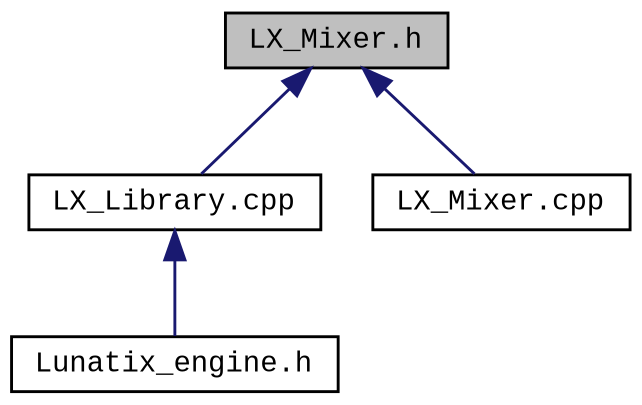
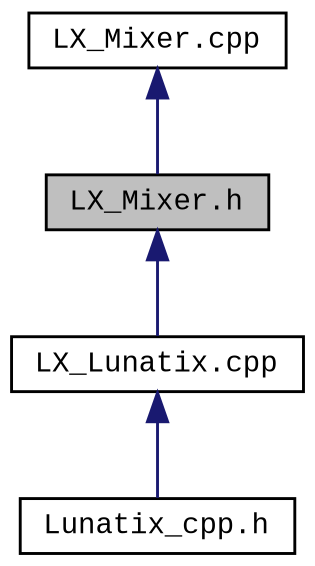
edge "LX_Mixer.cpp" -> "LX_Mixer.h": reversed
node "LX_Library.cpp": label "LX_Library.cpp" -> "LX_Lunatix.cpp"
node "Lunatix_engine.h": label "Lunatix_engine.h" -> "Lunatix_cpp.h"
